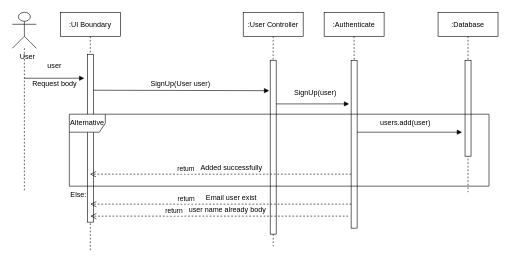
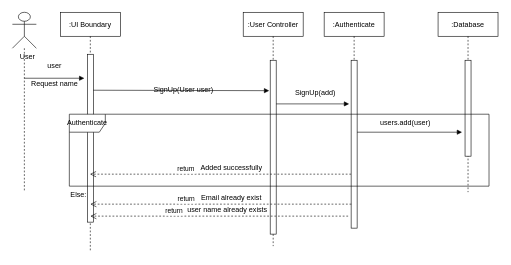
node "Request body": label "Request body" -> "Request name"
node "SignUp(User user)": moved (180, 84) -> (183, 90)
node "SignUp(user)": label "SignUp(user)" -> "SignUp(add)"
node "Alternative": label "Alternative" -> "Authenticate"
node "Email user exist": label "Email user exist" -> "Email already exist"
node "user name already body": label "user name already body" -> "user name already exists"
